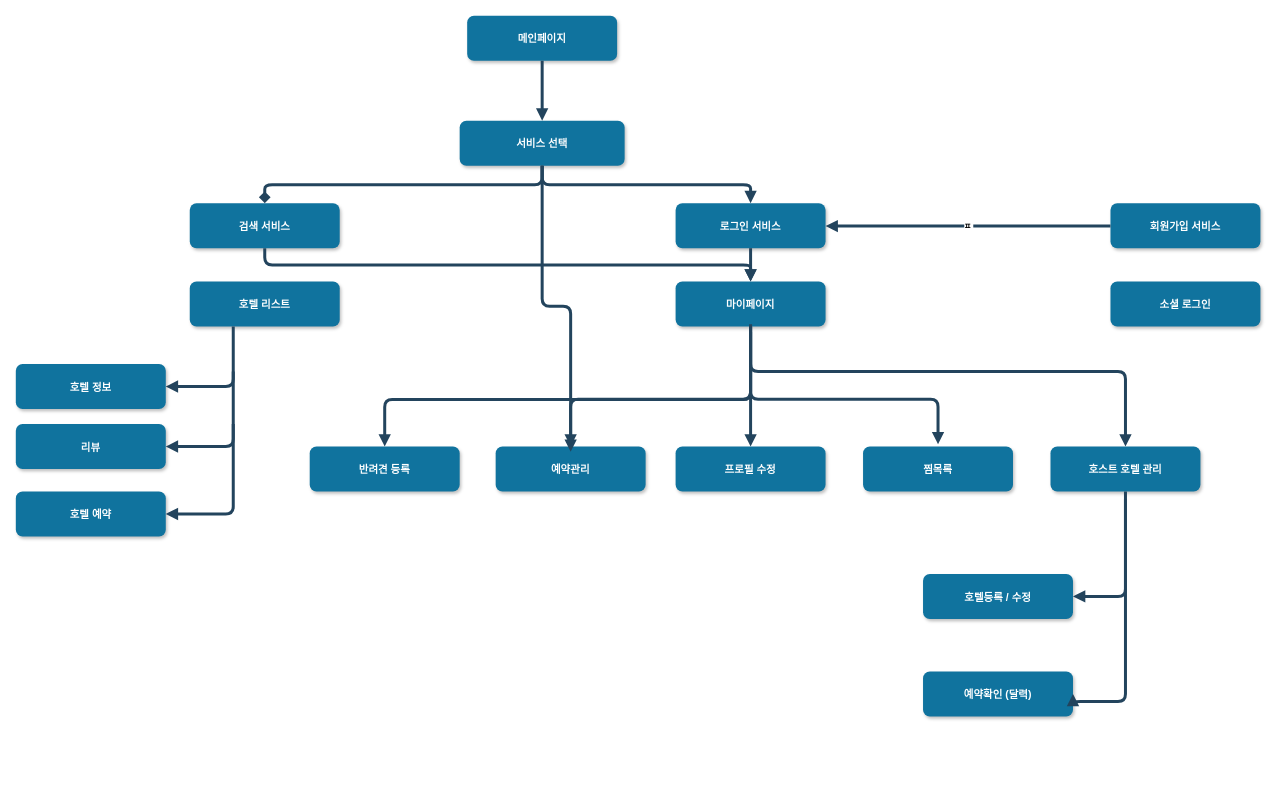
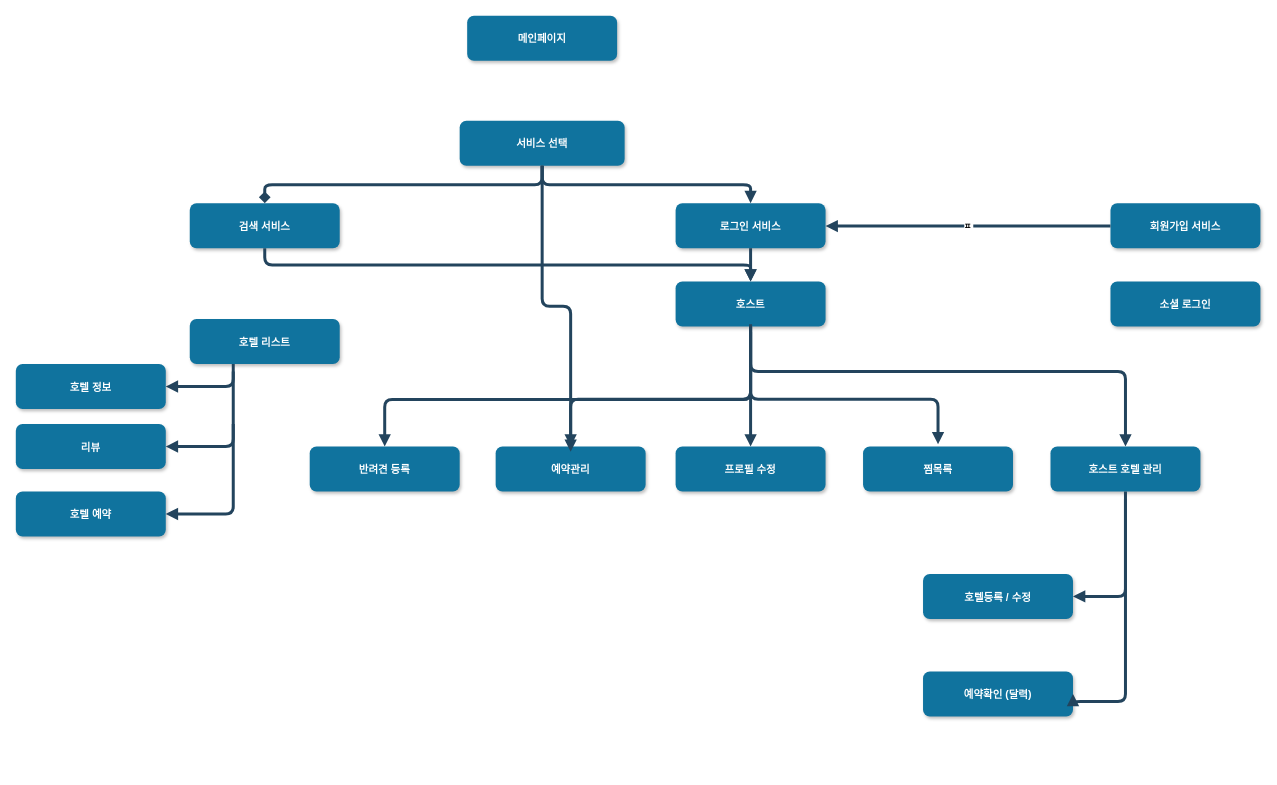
edge "메인페이지" -> "서비스 선택": removed
node "호텔 리스트": moved (264, 304) -> (264, 342)
node "마이페이지": label "마이페이지" -> "호스트"
